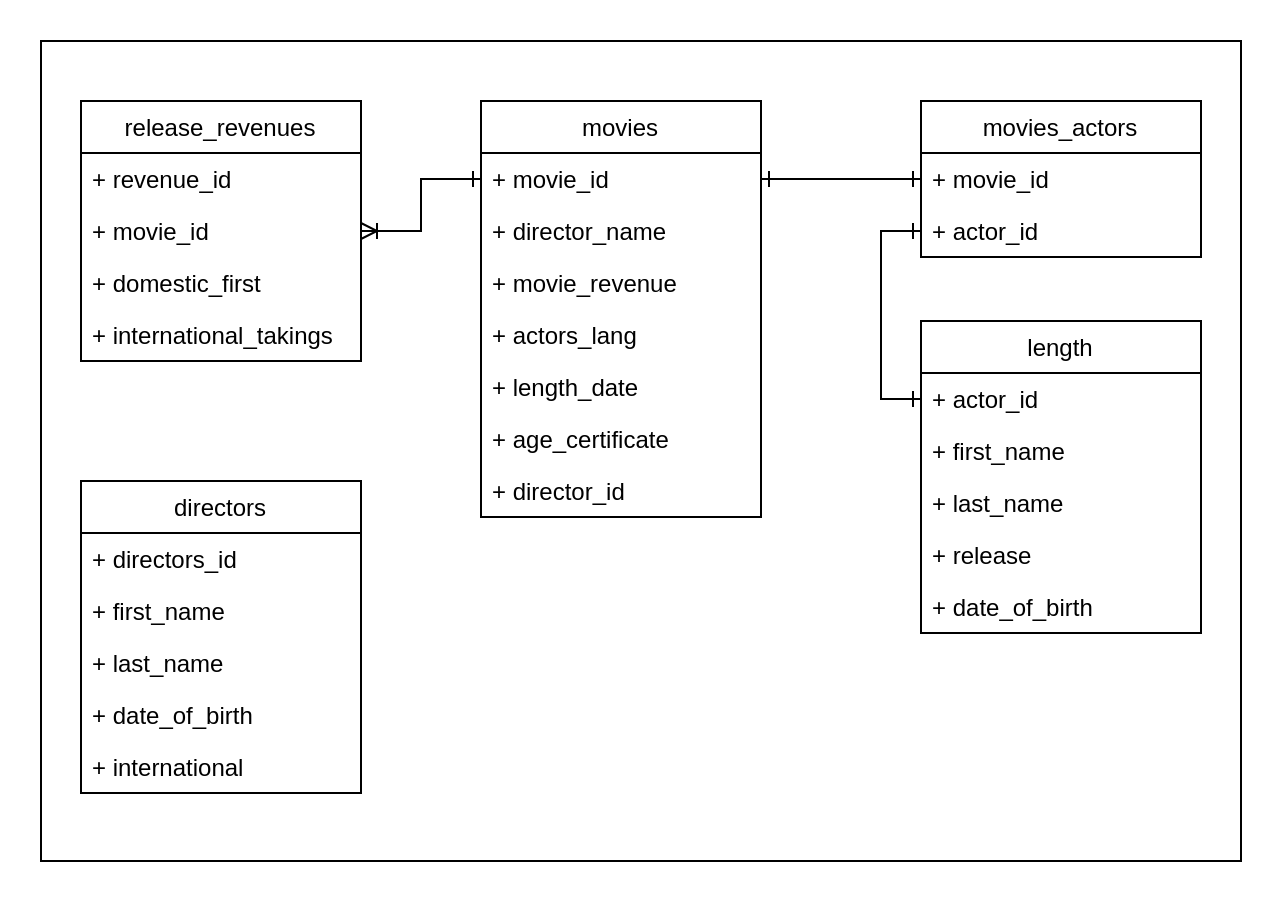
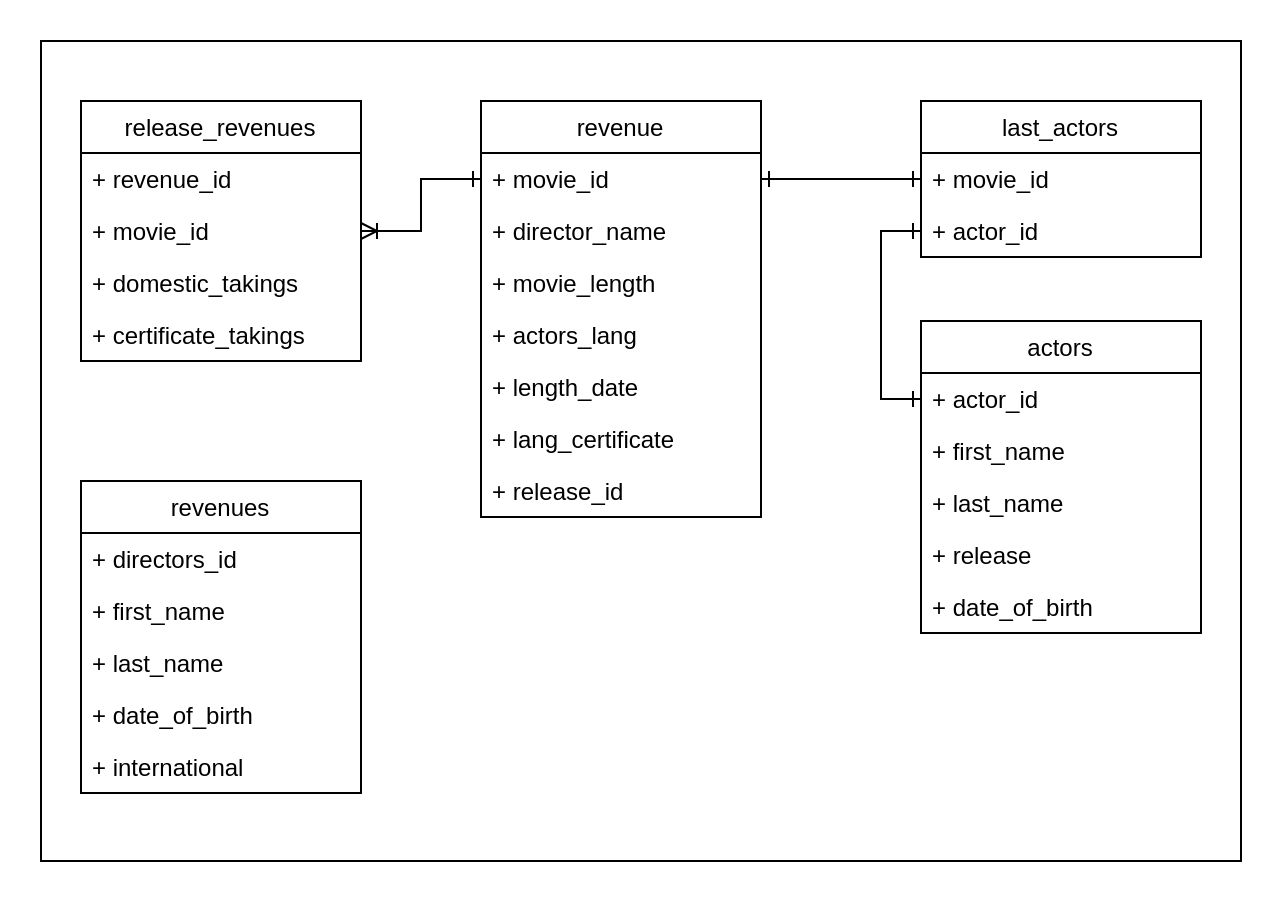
node "movies": label "movies" -> "revenue"
node "movies_actors": label "movies_actors" -> "last_actors"
node "+ domestic_first": label "+ domestic_first" -> "+ domestic_takings"
node "+ movie_revenue": label "+ movie_revenue" -> "+ movie_length"
node "+ international_takings": label "+ international_takings" -> "+ certificate_takings"
node "length": label "length" -> "actors"
node "+ age_certificate": label "+ age_certificate" -> "+ lang_certificate"
node "+ director_id": label "+ director_id" -> "+ release_id"
node "directors": label "directors" -> "revenues"
